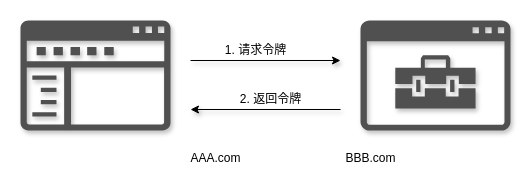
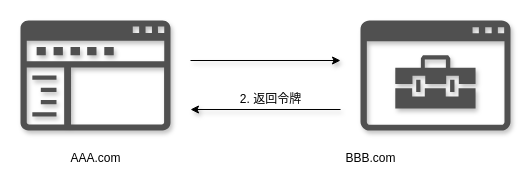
node "1. 请求令牌": removed
node "AAA.com": moved (216, 159) -> (96, 159)
